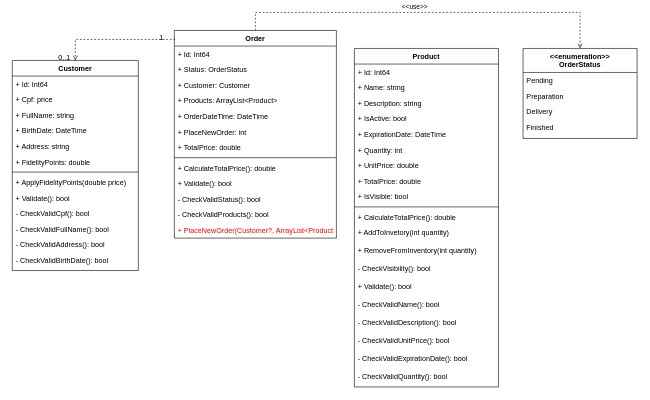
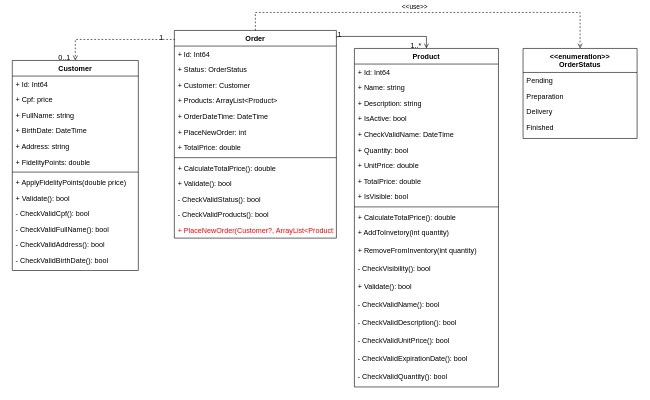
edge "Order" -> "Product": added, labels "1", "1..*"
node "+ ExpirationDate: DateTime": label "+ ExpirationDate: DateTime" -> "+ CheckValidName: DateTime"
node "+ Quantity: int": label "+ Quantity: int" -> "+ Quantity: bool"
